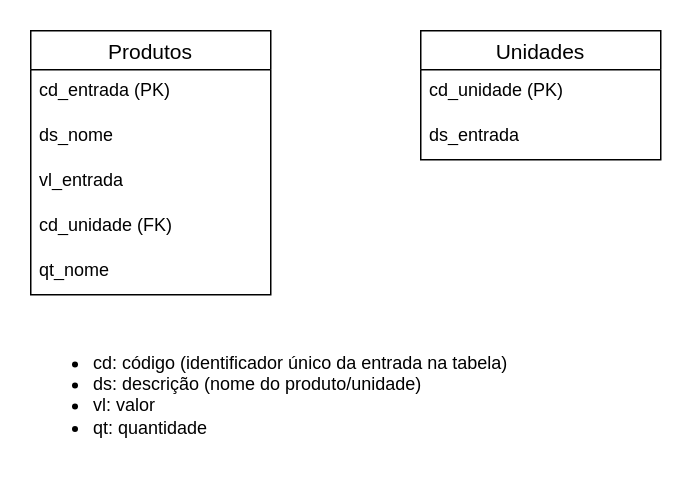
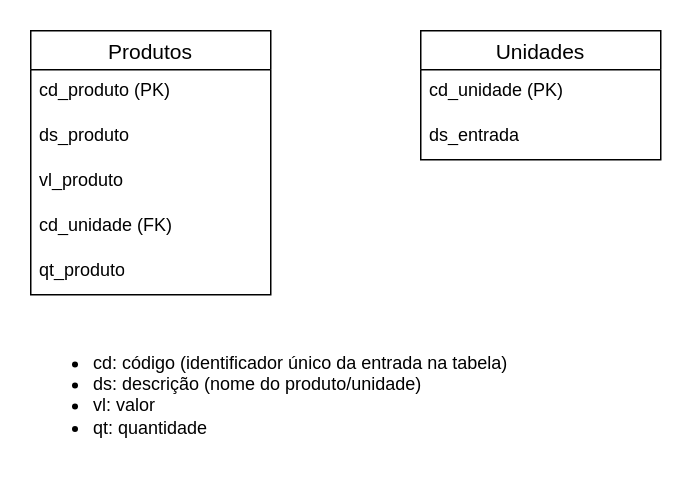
node "cd_entrada (PK)": label "cd_entrada (PK)" -> "cd_produto (PK)"
node "ds_nome": label "ds_nome" -> "ds_produto"
node "vl_entrada": label "vl_entrada" -> "vl_produto"
node "qt_nome": label "qt_nome" -> "qt_produto"
